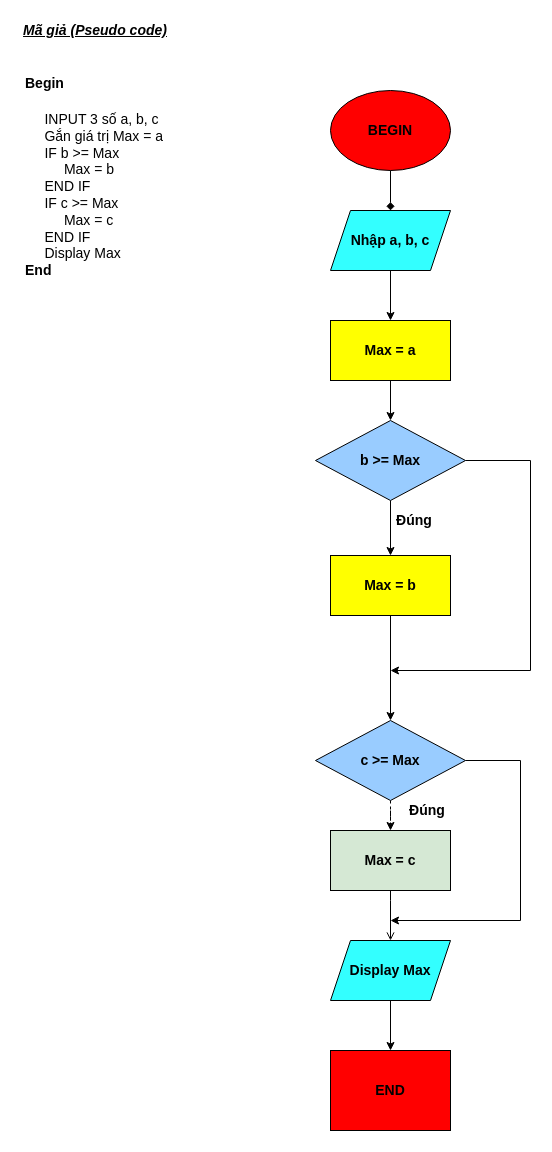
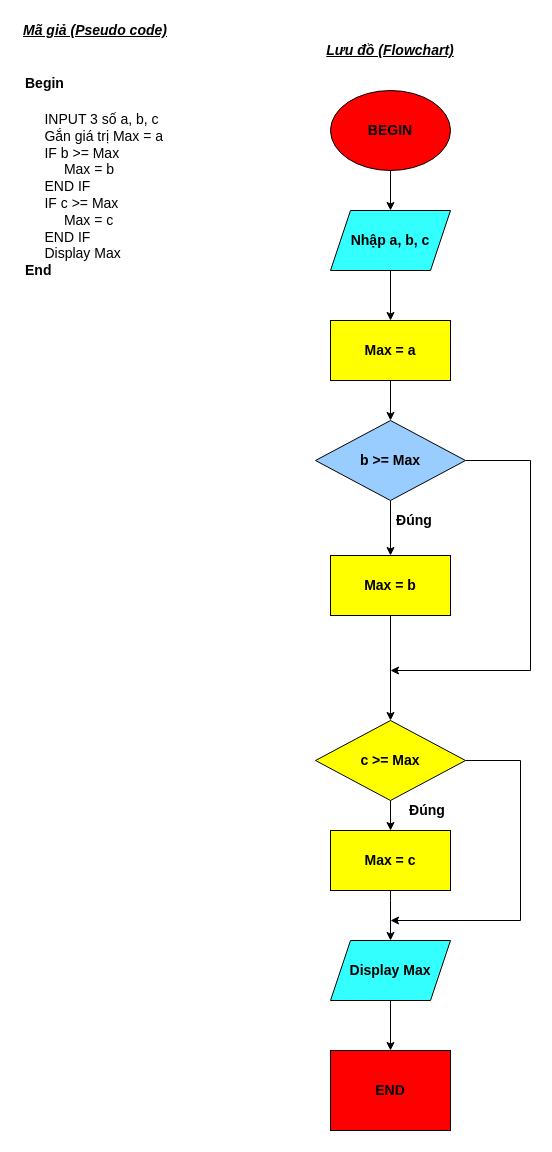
node "Lưu đồ (Flowchart)": added
edge "BEGIN" -> "Nhập a, b, c": arrowhead diamond -> classic
node "c >= Max": fillcolor #99ccff -> #ffff00
edge "c >= Max" -> "Max = c": style dashed -> solid
node "Max = c": fillcolor #d5e8d4 -> #ffff00
edge "Max = c" -> "Display Max": arrowhead open -> classic
